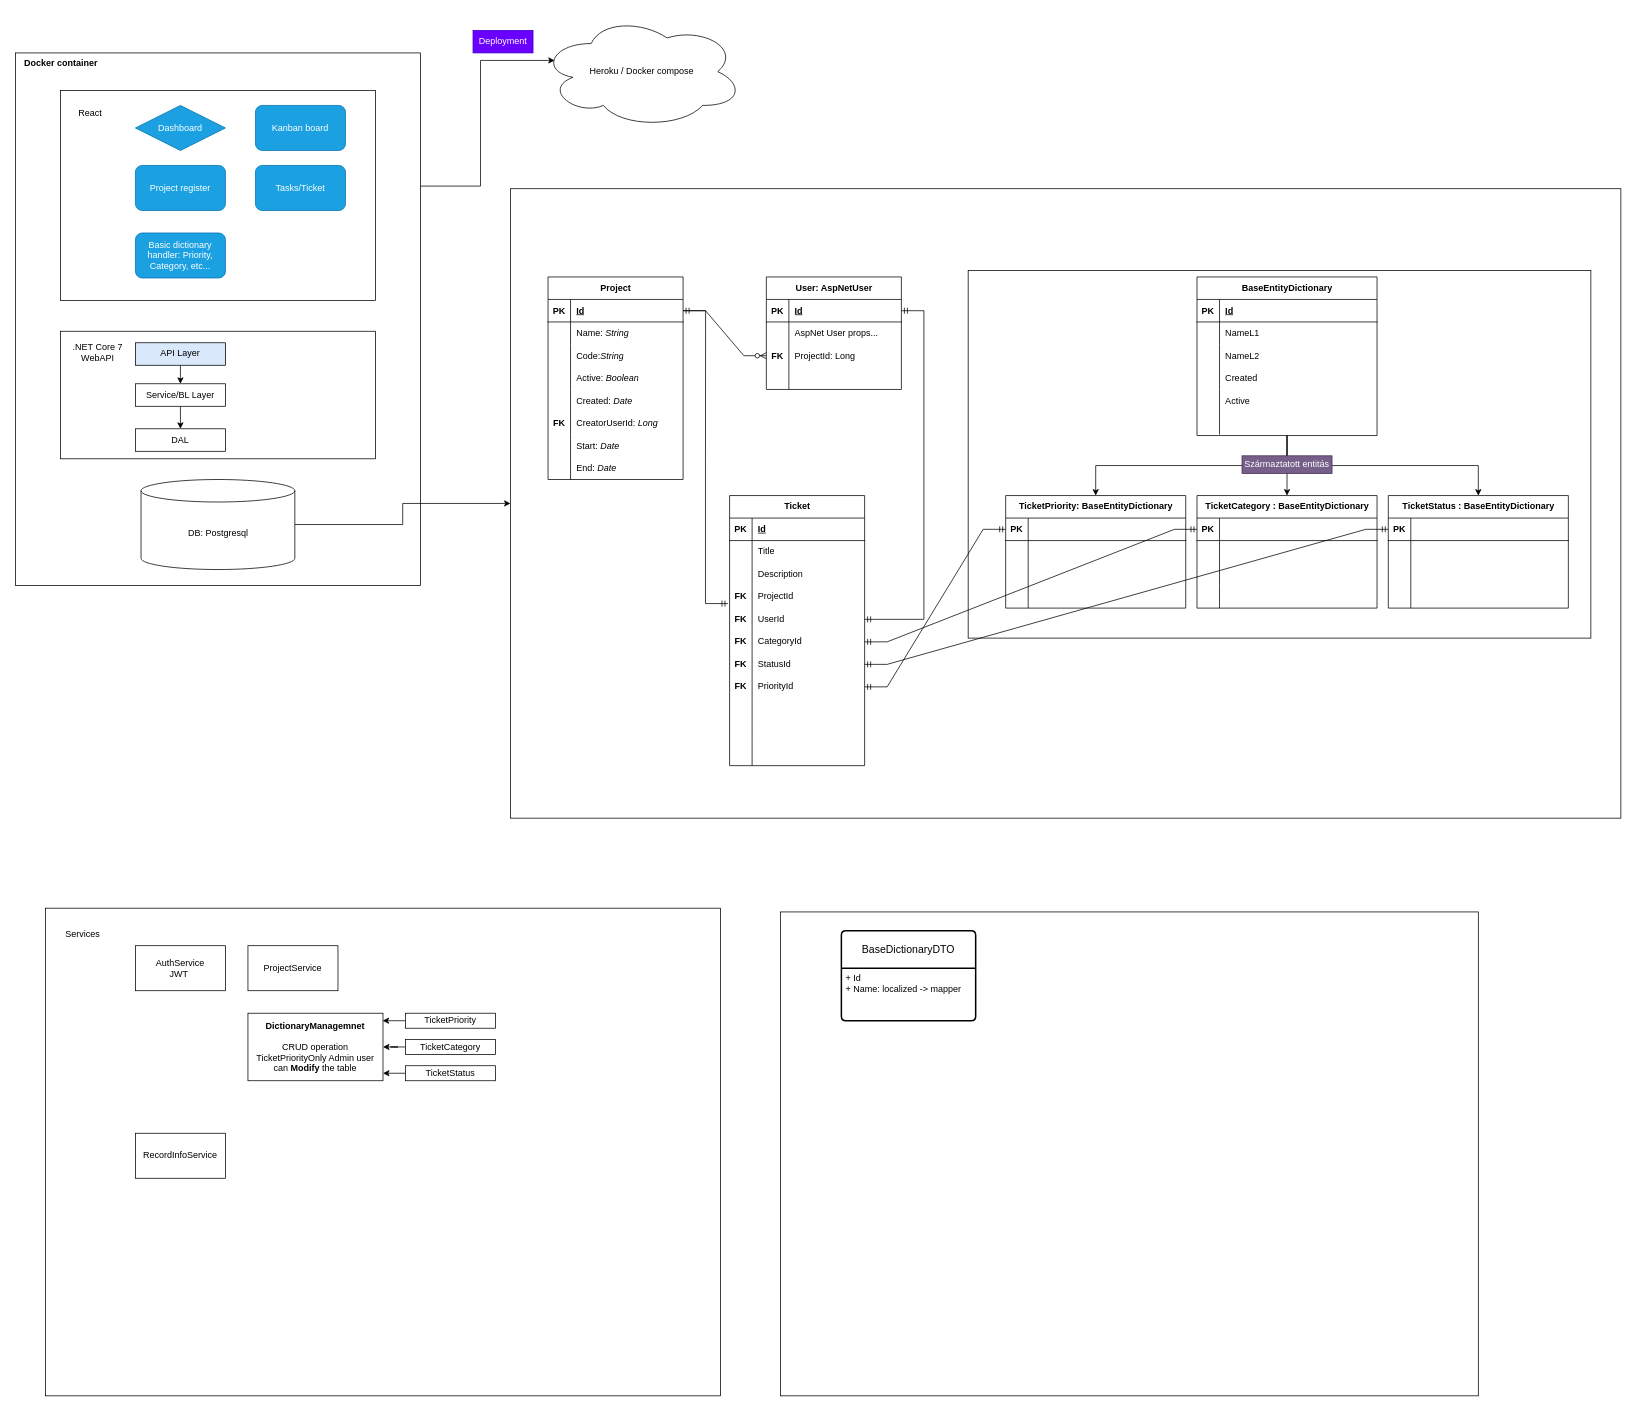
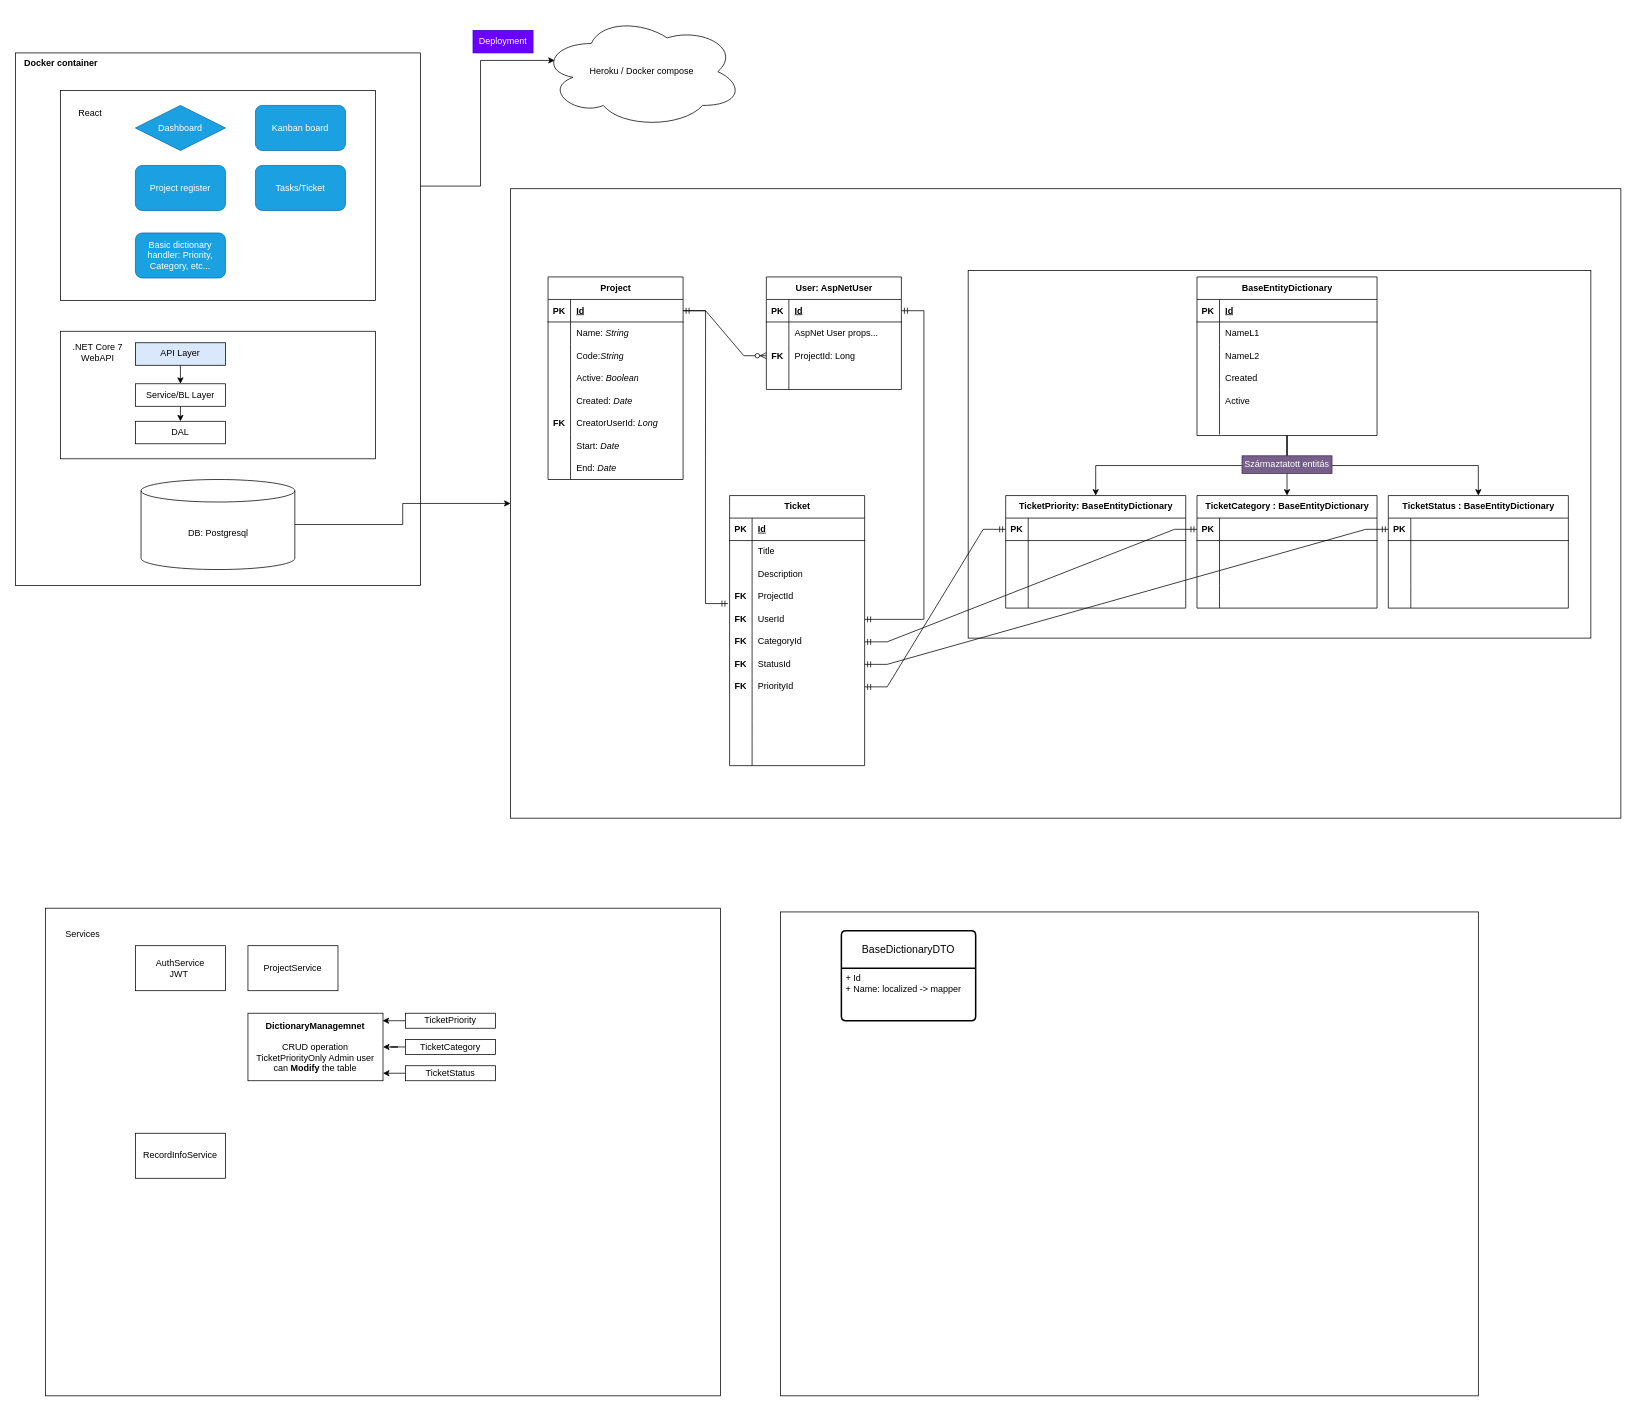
node "DAL": moved (180, 440) -> (180, 432)
